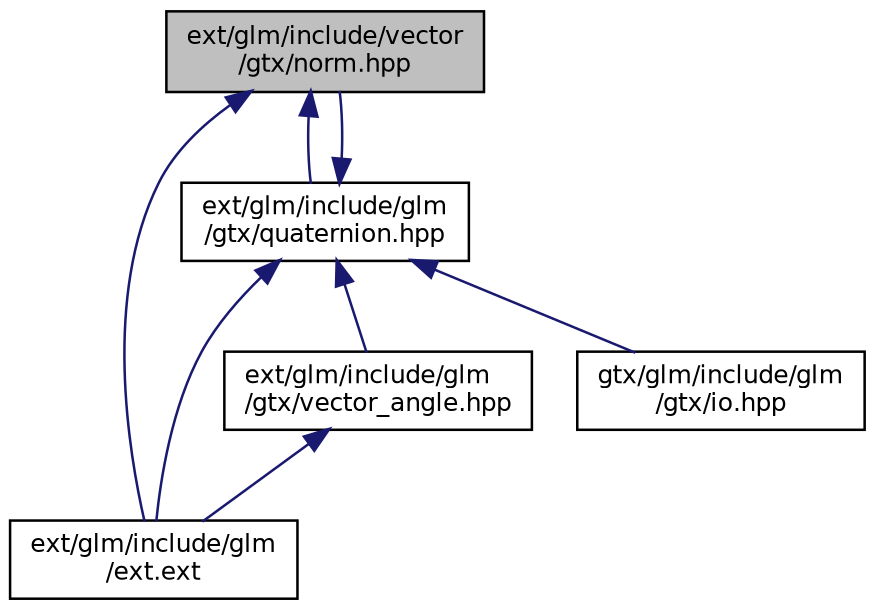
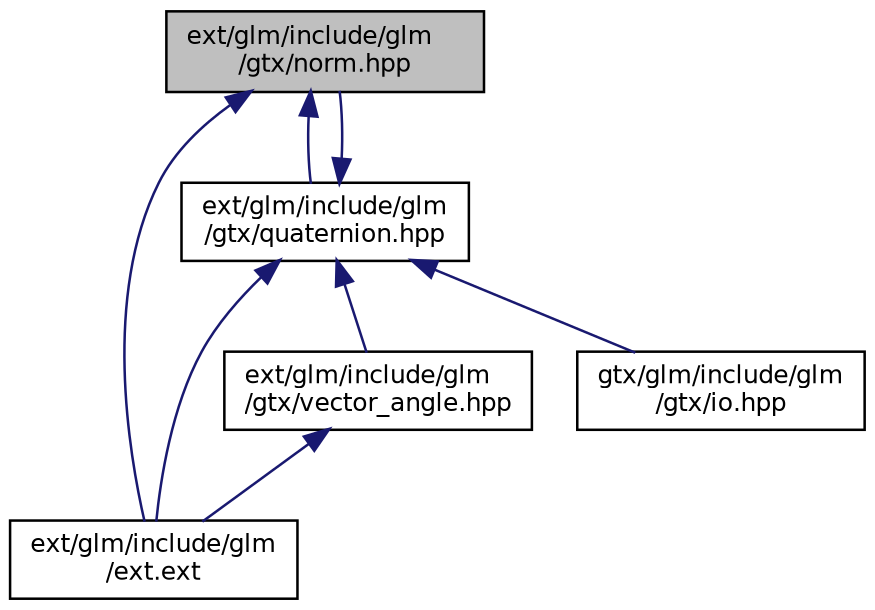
node "ext/glm/include/vector /gtx/norm.hpp": label "ext/glm/include/vector /gtx/norm.hpp" -> "ext/glm/include/glm /gtx/norm.hpp"
